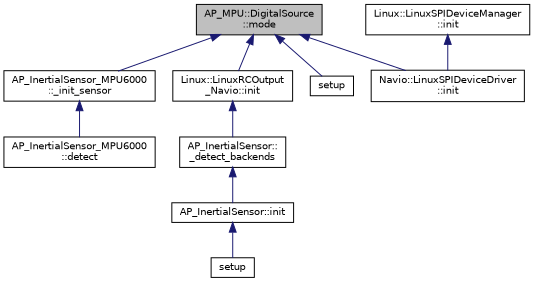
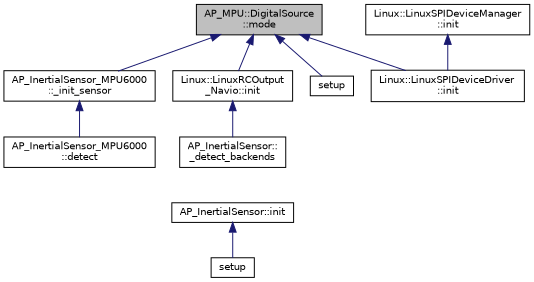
node "Navio::LinuxSPIDeviceDriver ::init": label "Navio::LinuxSPIDeviceDriver ::init" -> "Linux::LinuxSPIDeviceDriver ::init"
edge "AP_InertialSensor::init" -> "AP_InertialSensor:: _detect_backends": removed
